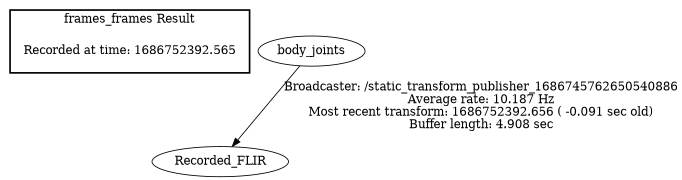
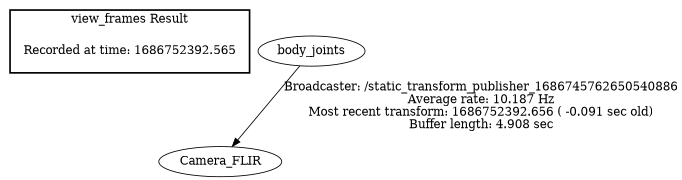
cluster "frames_frames Result": label "frames_frames Result" -> "view_frames Result"
node "Recorded_FLIR": label "Recorded_FLIR" -> "Camera_FLIR"
